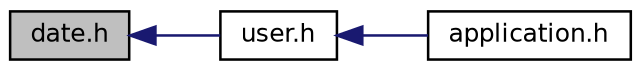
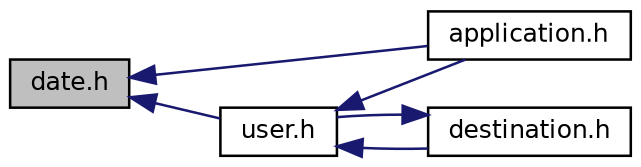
edge "application.h" -> "date.h": added
node "destination.h": added
